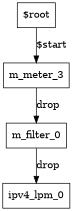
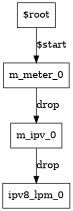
node "m_meter_3": label "m_meter_3" -> "m_meter_0"
node "m_filter_0": label "m_filter_0" -> "m_ipv_0"
node "ipv4_lpm_0": label "ipv4_lpm_0" -> "ipv8_lpm_0"
